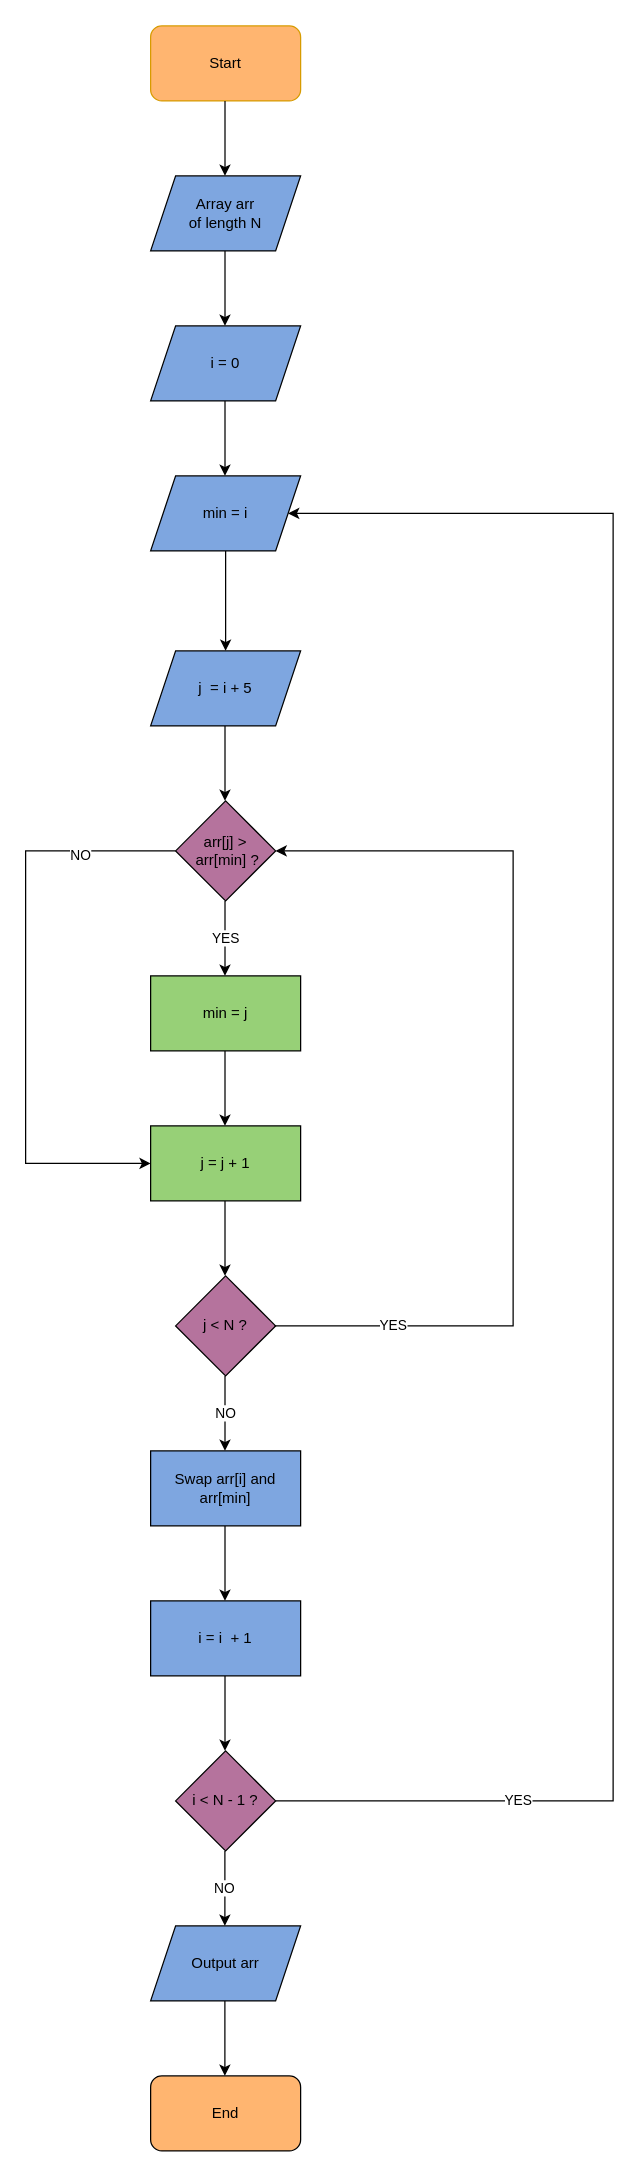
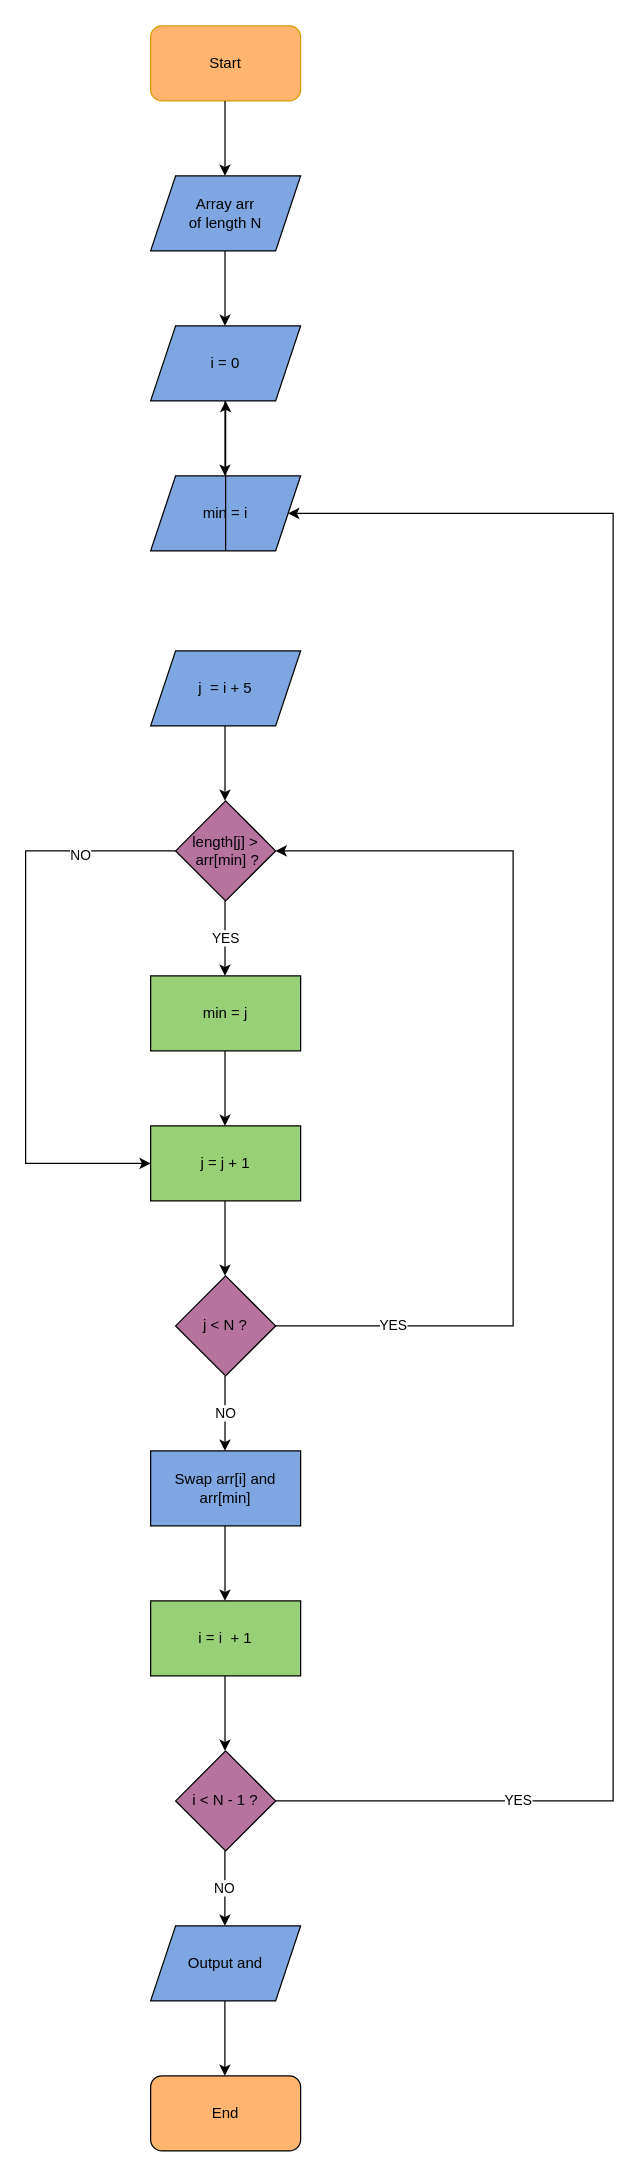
edge "min = i" -> "j = i + 5": now "min = i" -> "i = 0"
node "arr[j] > arr[min] ?": label "arr[j] > arr[min] ?" -> "length[j] > arr[min] ?"
node "i = i + 1": fillcolor #7ea6e0 -> #97d077
node "Output arr": label "Output arr" -> "Output and"
